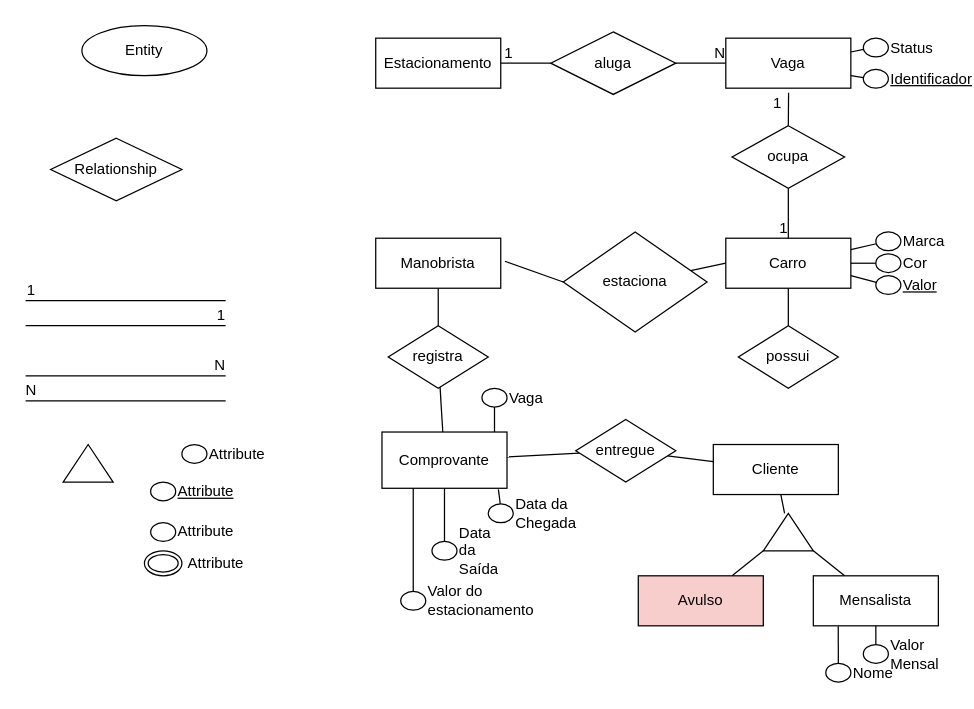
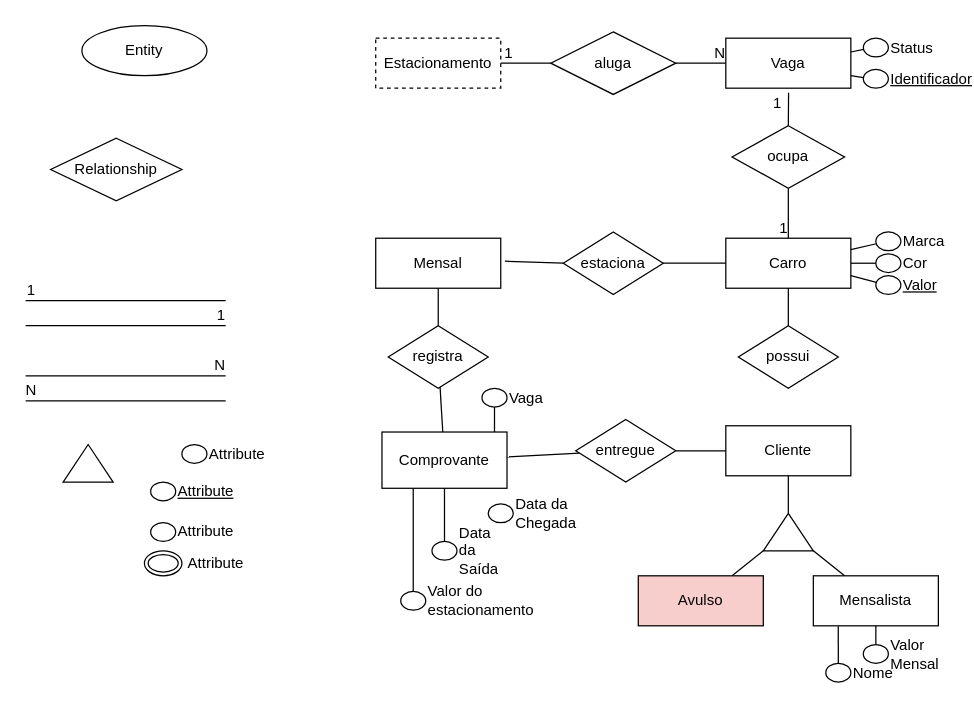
node "Estacionamento": style solid -> dashed
node "Manobrista": label "Manobrista" -> "Mensal"
node "estaciona": size 144x100 -> 100x63
node "Cliente": moved (776, 469) -> (788, 451)
edge "Comprovante" -- "Data da Chegada": removed
